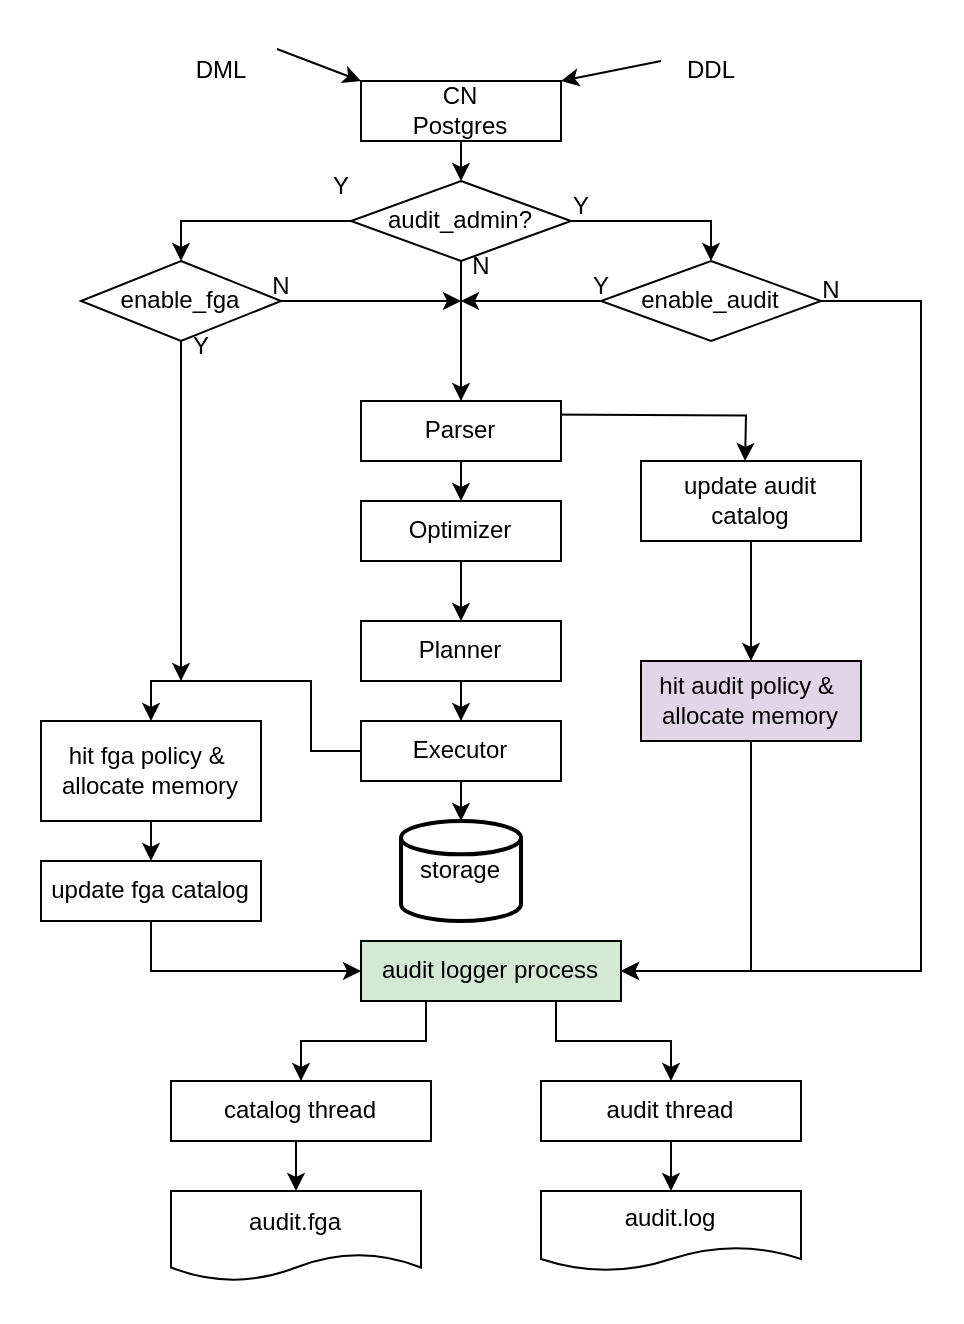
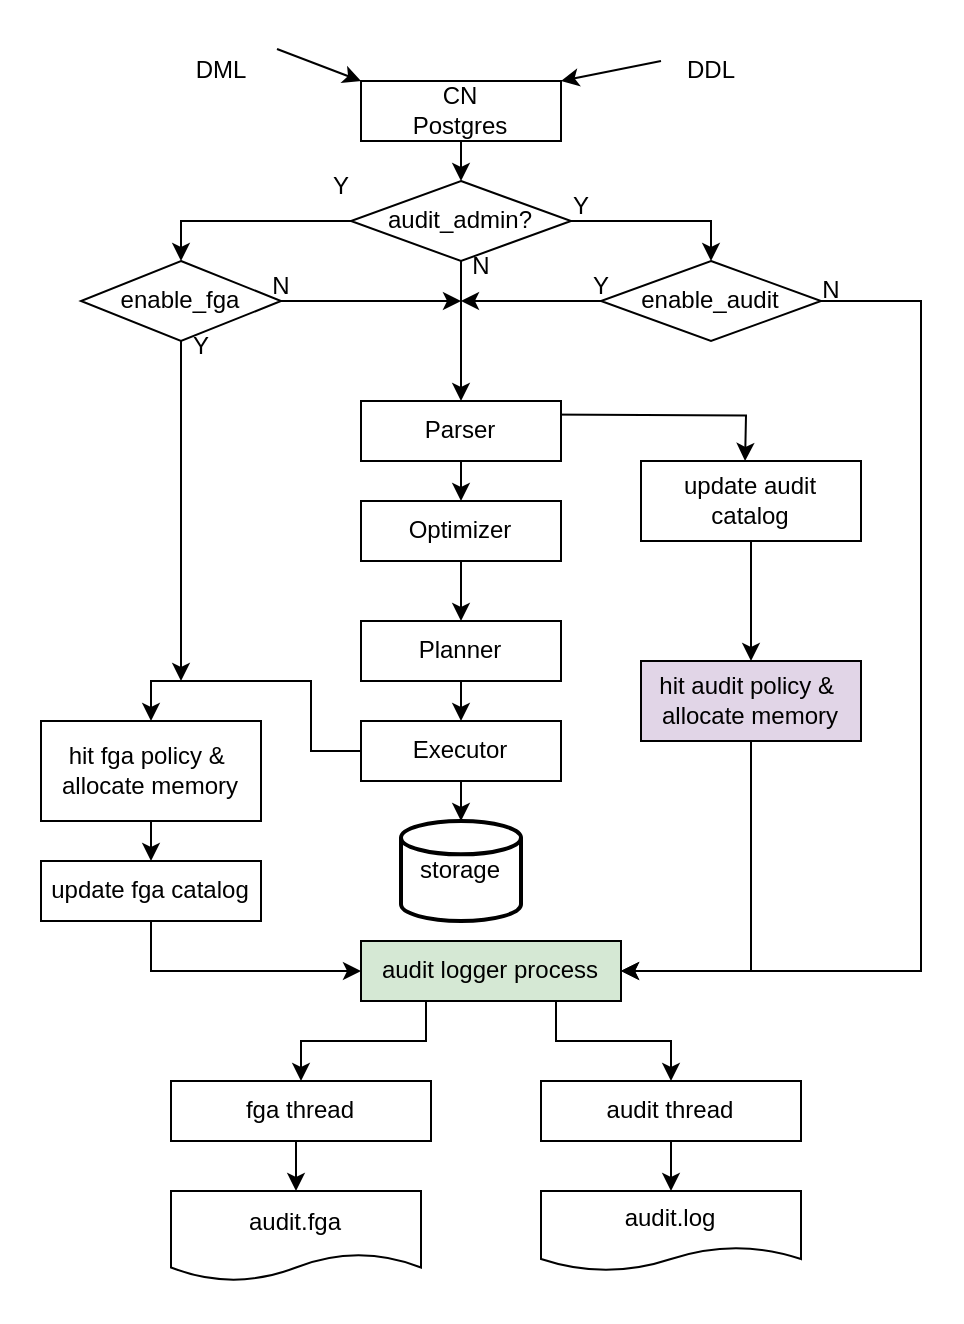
node "catalog thread": label "catalog thread" -> "fga thread"
